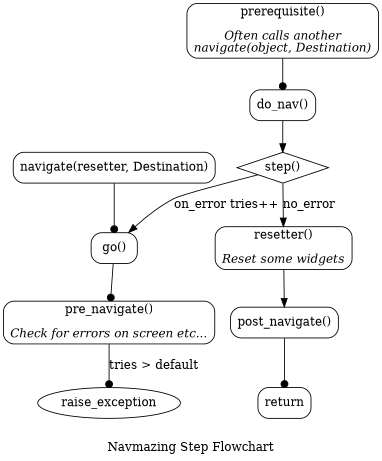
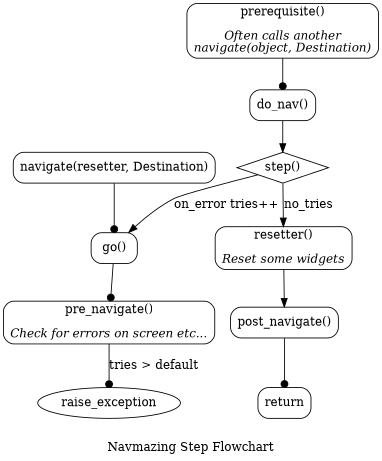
edge "step()" -> "resetter()": label "no_error" -> "no_tries"
